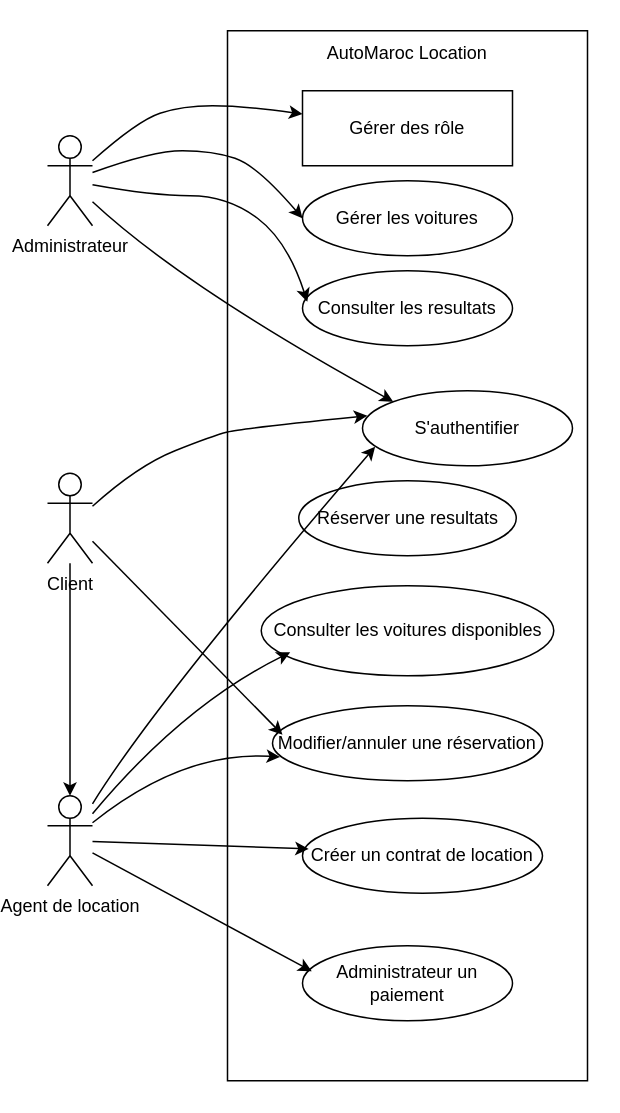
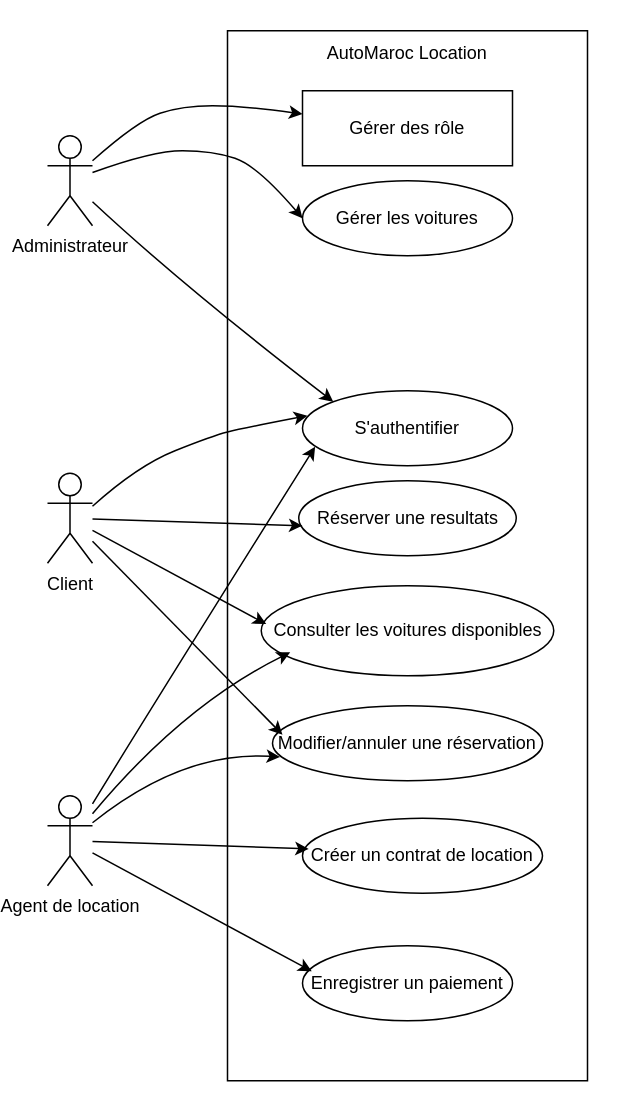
edge "Administrateur" -> "Consulter les resultats": removed
node "Consulter les resultats": removed
node "S'authentifier": moved (467, 428) -> (407, 428)
edge "Client" -> "Consulter les voitures disponibles": added
edge "Client" -> "Agent de location": now "Client" -> "Réserver une resultats"
node "Administrateur un paiement": label "Administrateur un paiement" -> "Enregistrer un paiement"
